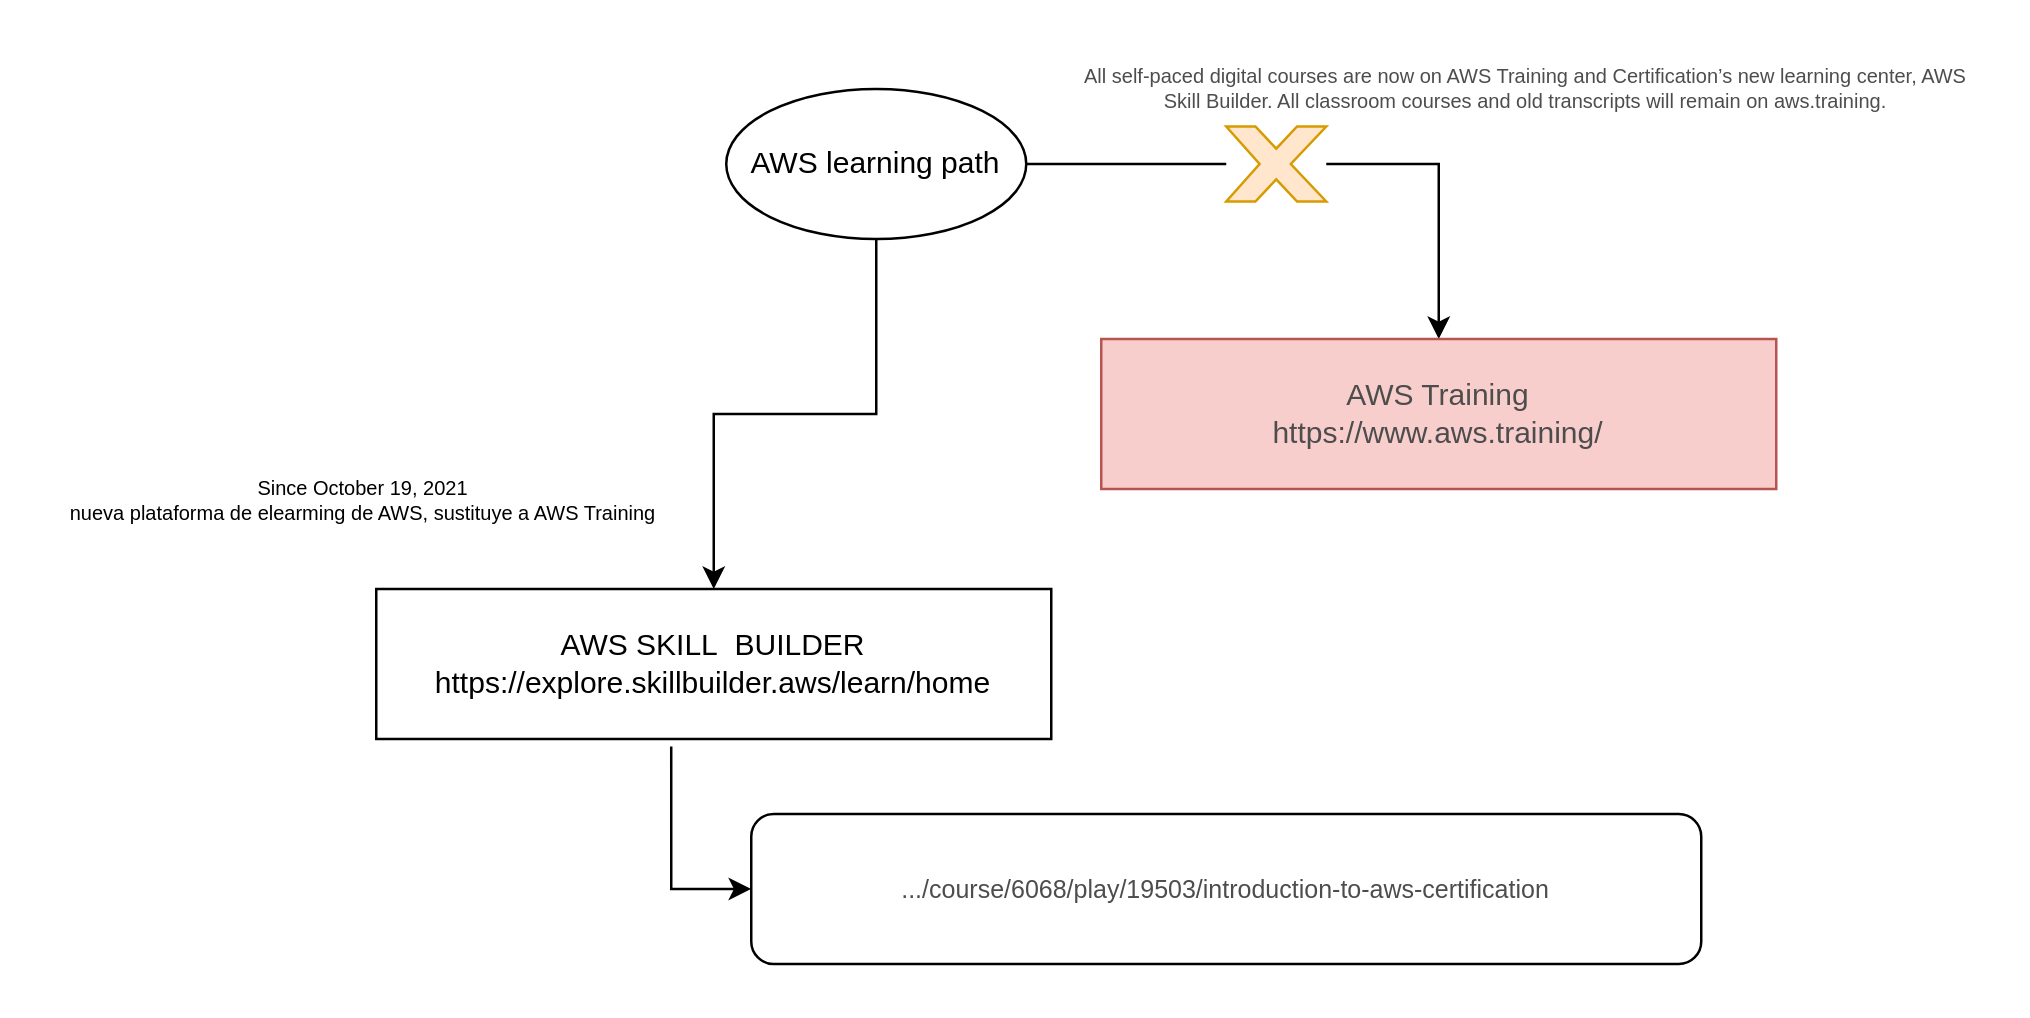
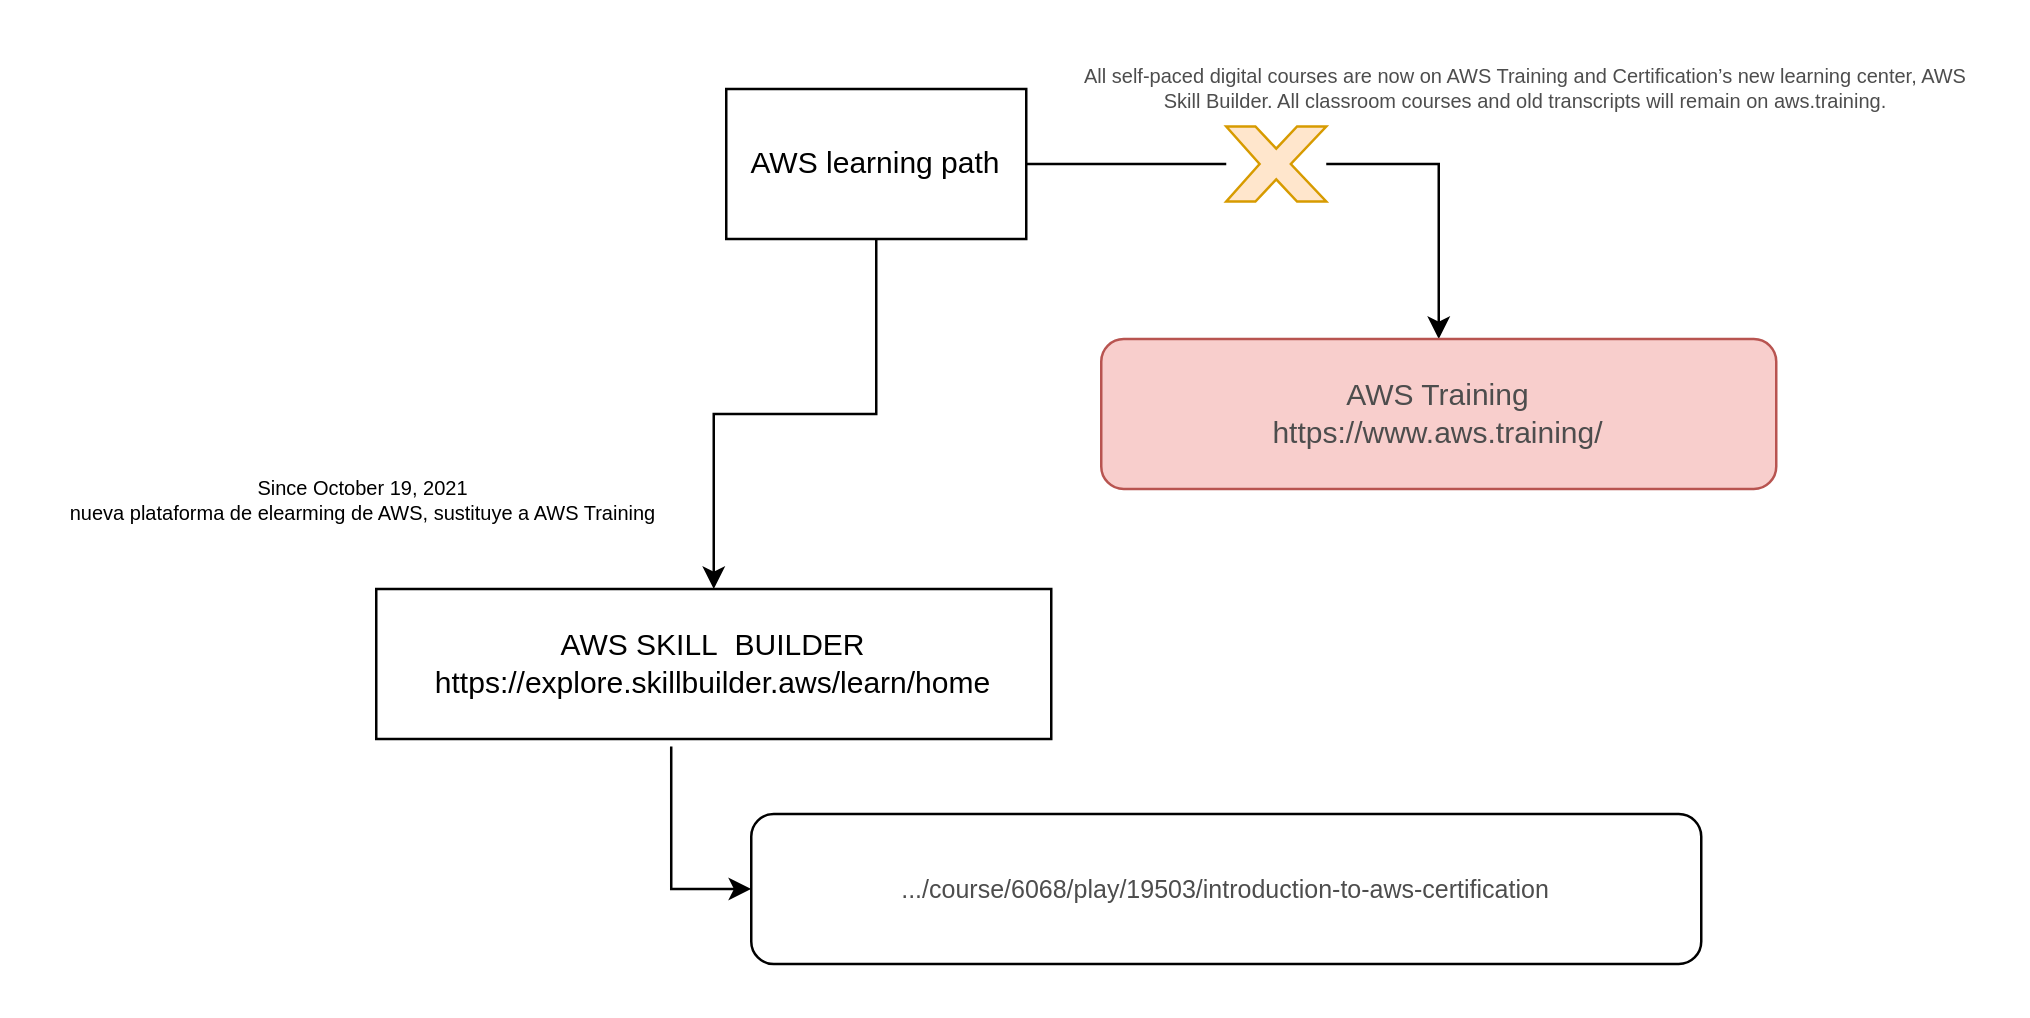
node "AWS learning path": shape ellipse -> rectangle
node "AWS Training https://www.aws.training/": shape rectangle -> rounded rectangle
